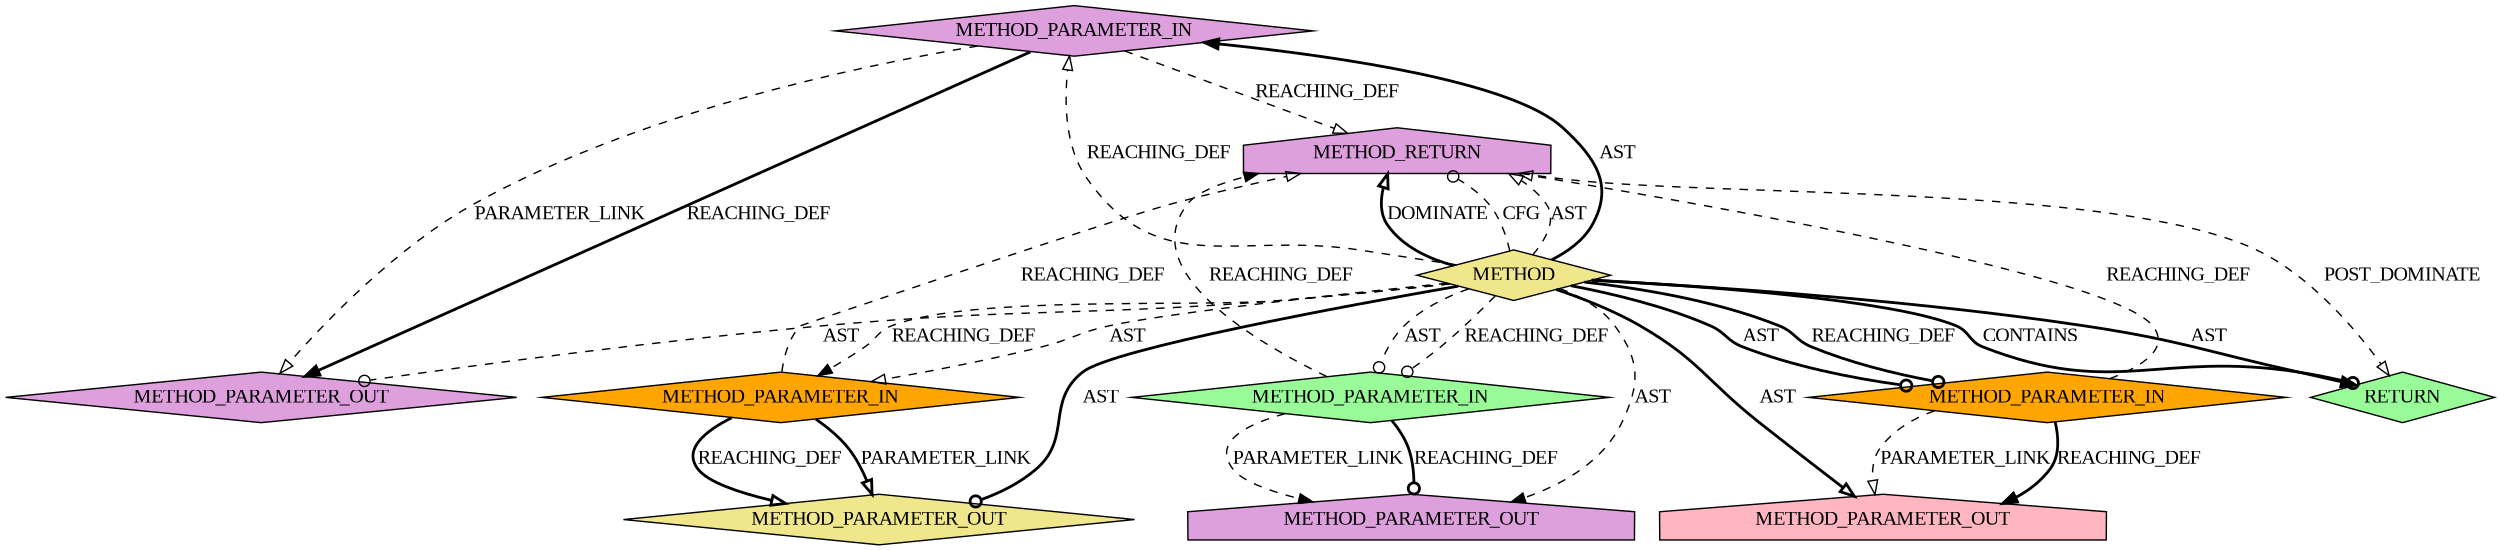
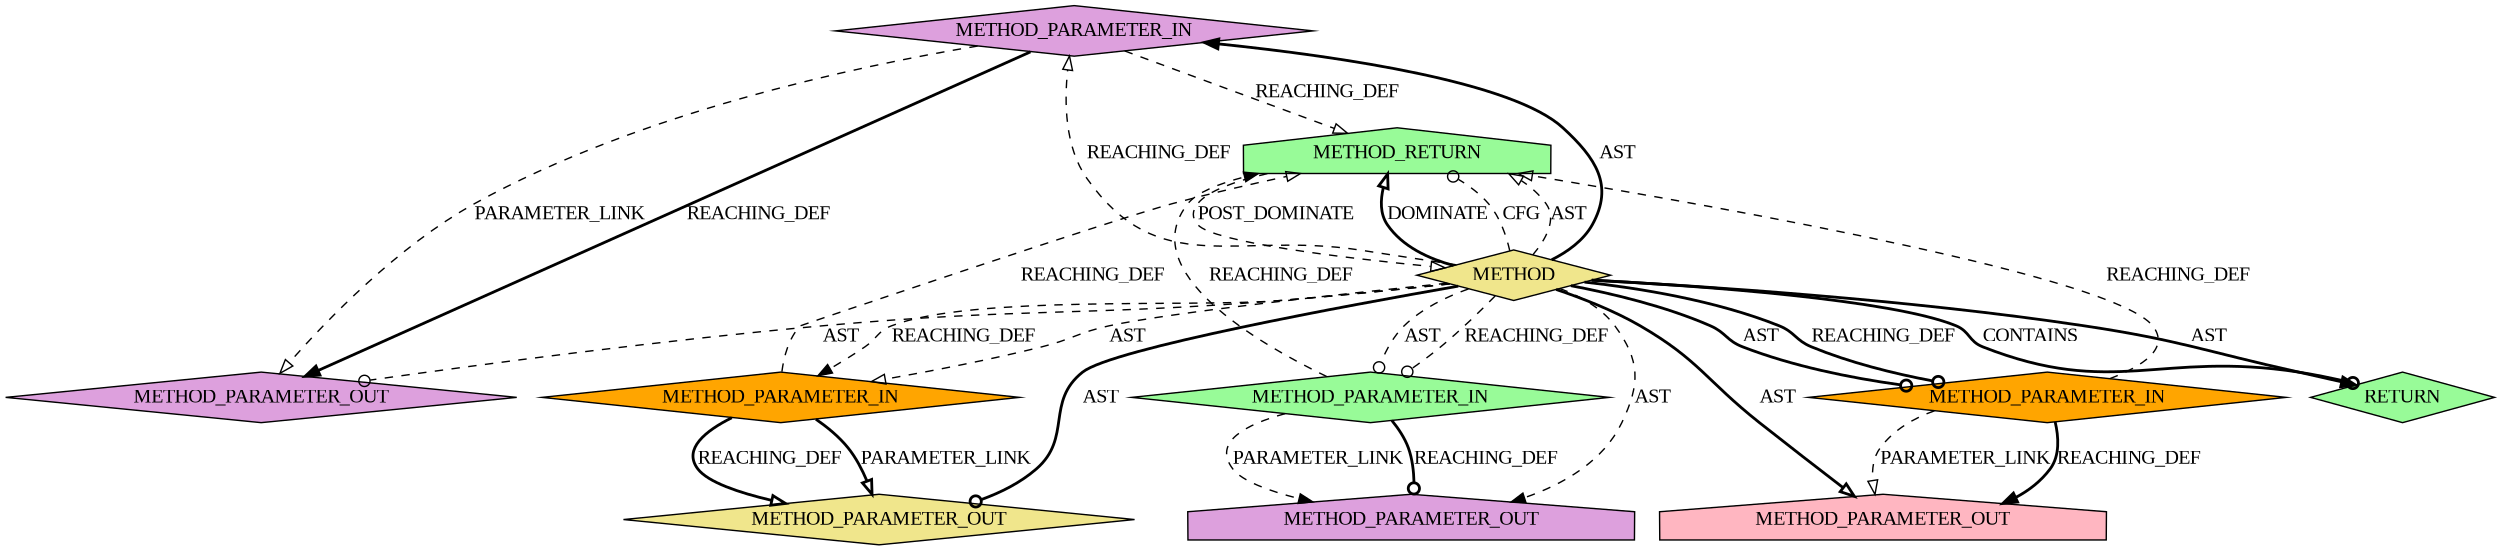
node "METHOD_RETURN": fillcolor plum -> palegreen
edge "METHOD_RETURN" -> "RETURN": now "METHOD_RETURN" -> "METHOD"
